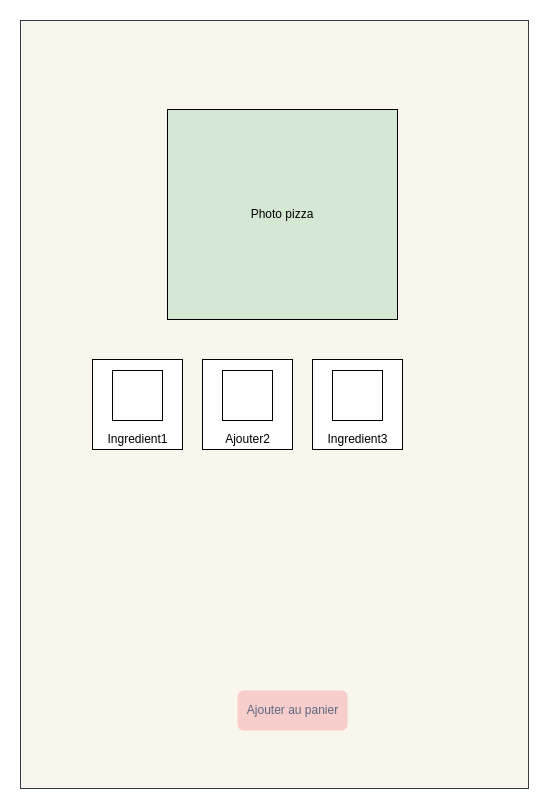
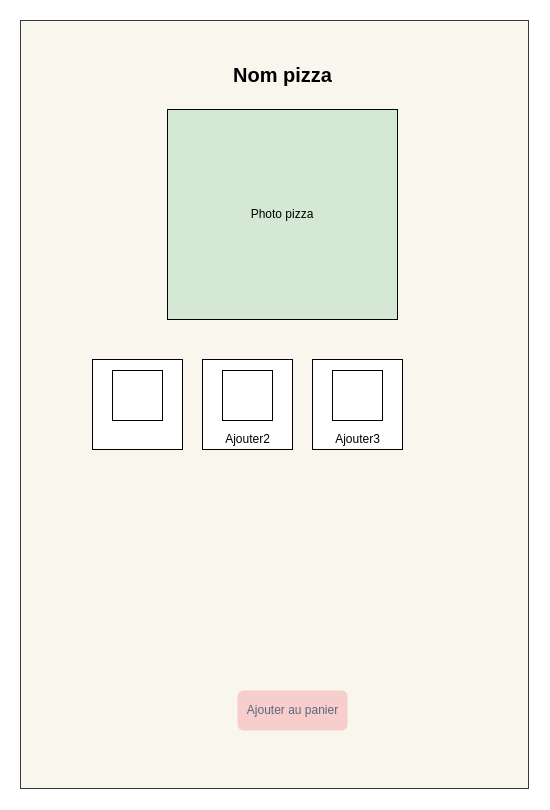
node "Nom pizza": added
node "Ingredient1": removed
node "Ingredient3": label "Ingredient3" -> "Ajouter3"
